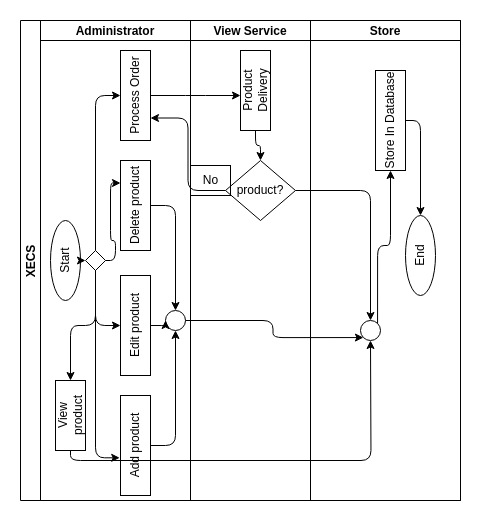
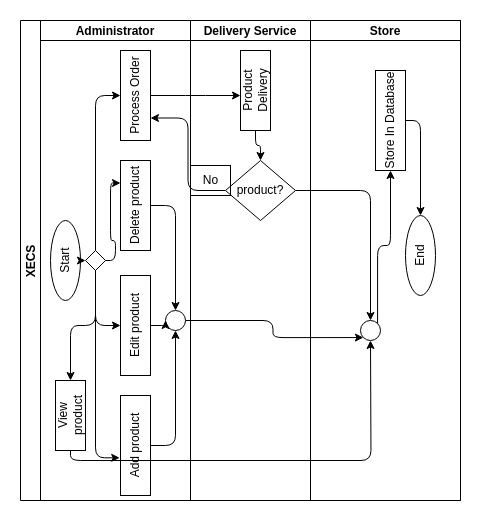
node "View Service": label "View Service" -> "Delivery Service"
